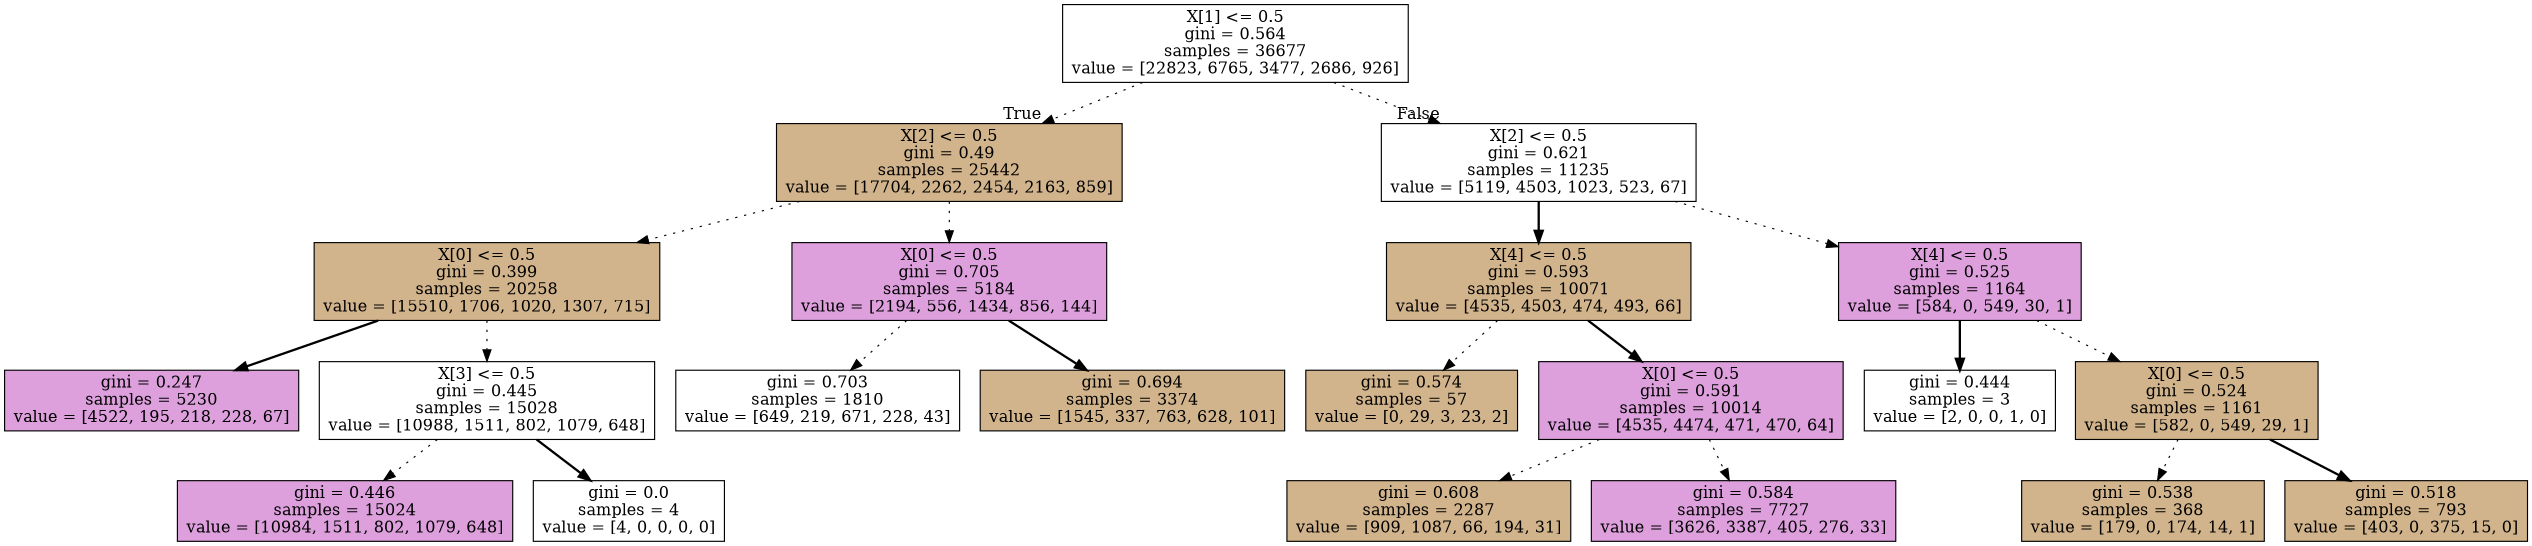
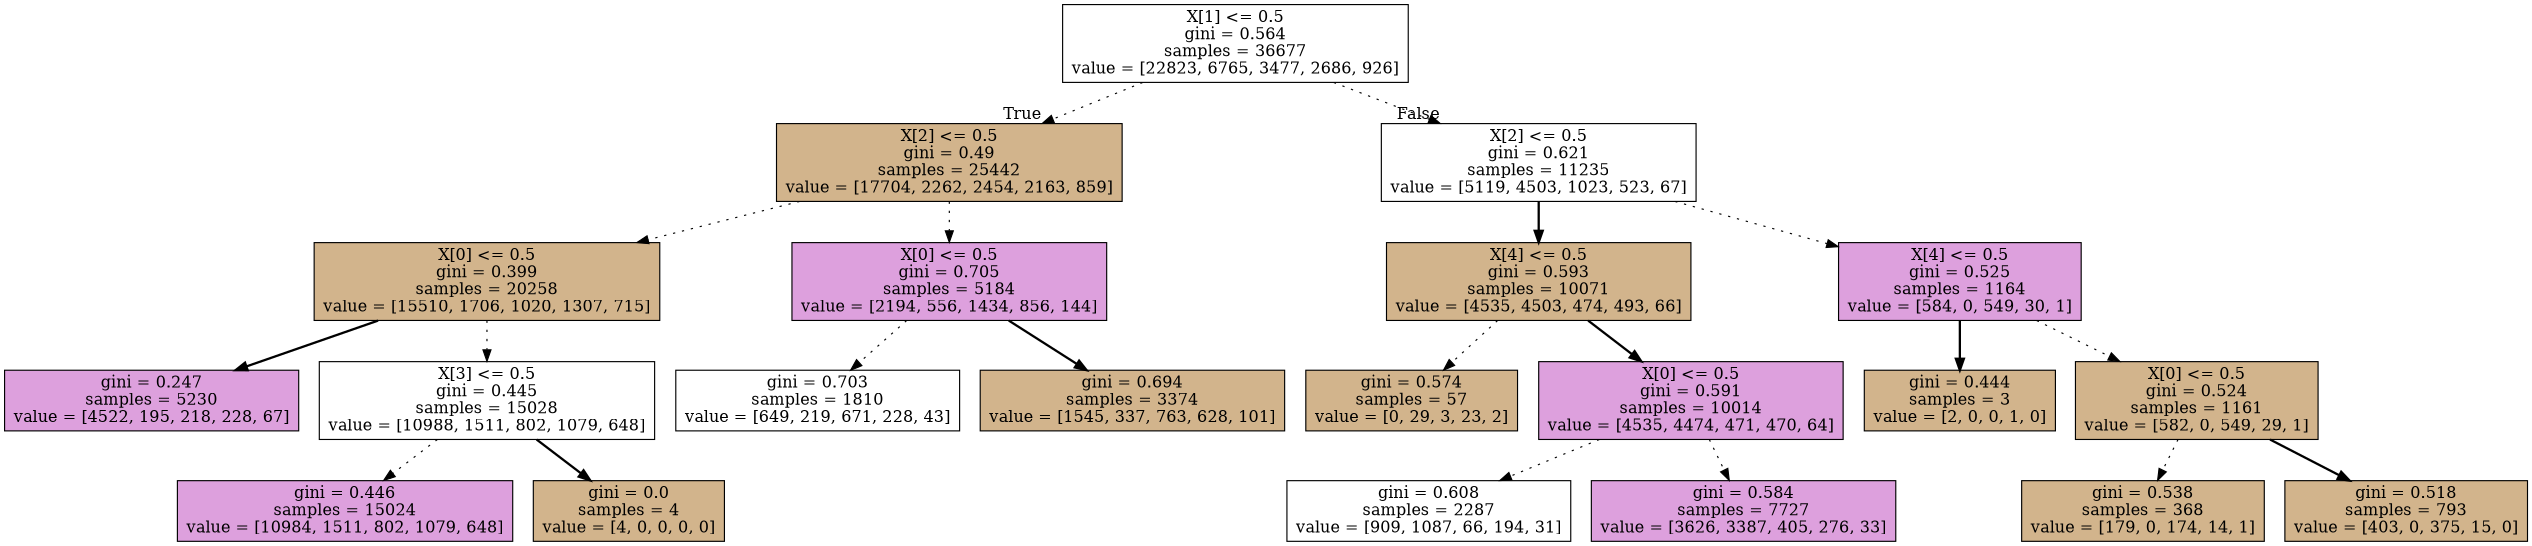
node "gini = 0.444 samples = 3 value = [2, 0, 0, 1, 0]": fillcolor white -> tan
node "gini = 0.0 samples = 4 value = [4, 0, 0, 0, 0]": fillcolor white -> tan
node "gini = 0.608 samples = 2287 value = [909, 1087, 66, 194, 31]": fillcolor tan -> white
